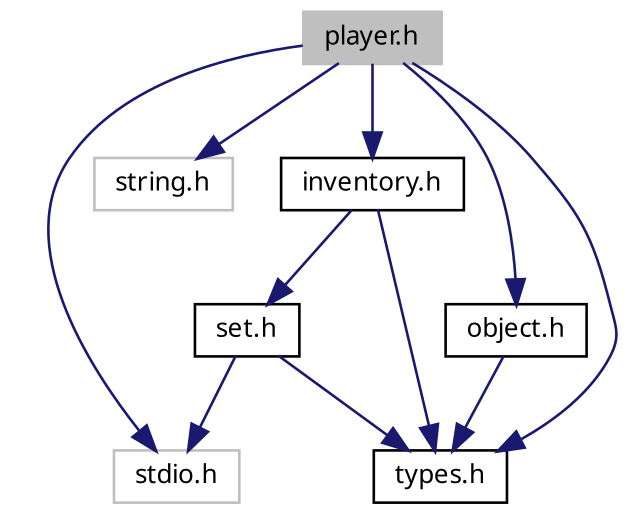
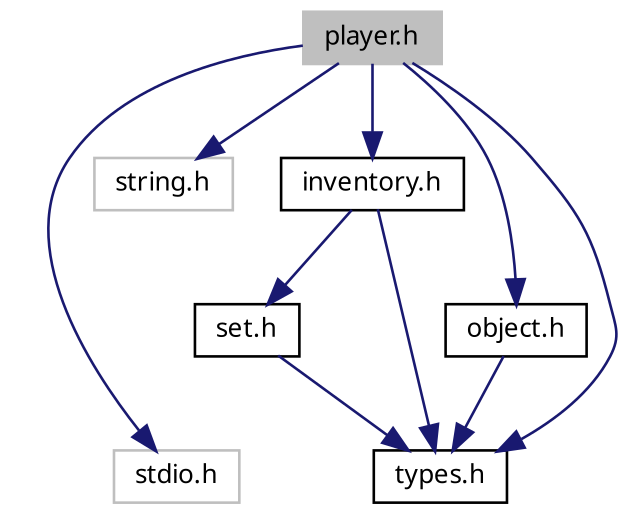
edge "set.h" -> "stdio.h": removed
